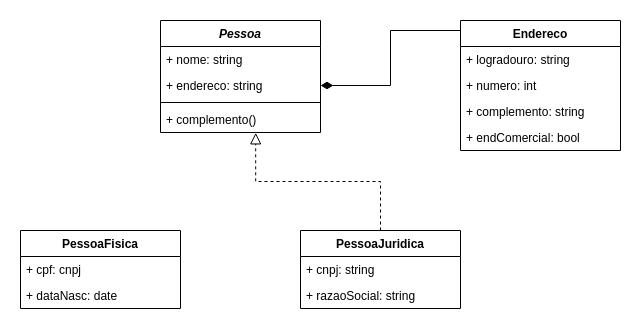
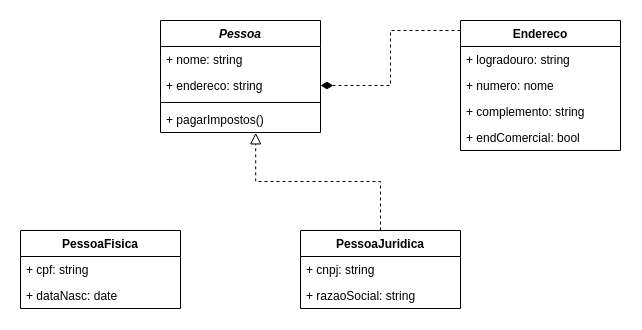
edge "Endereco" -> "+ endereco: string": style solid -> dashed
node "+ numero: int": label "+ numero: int" -> "+ numero: nome"
node "+ complemento()": label "+ complemento()" -> "+ pagarImpostos()"
node "+ cpf: cnpj": label "+ cpf: cnpj" -> "+ cpf: string"
